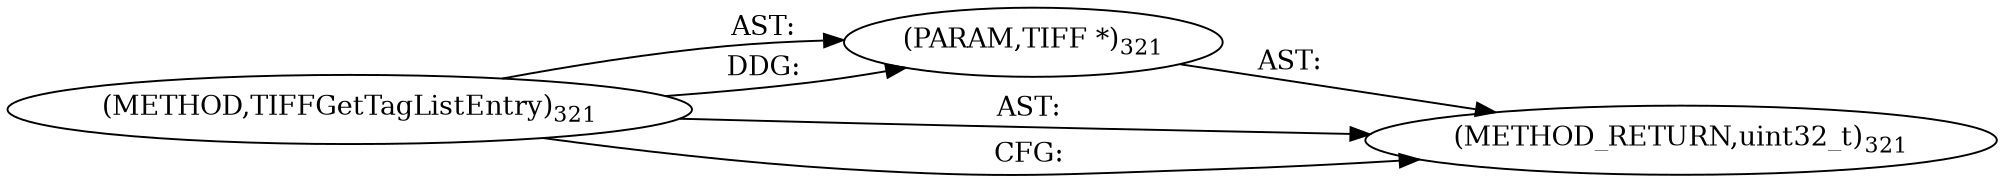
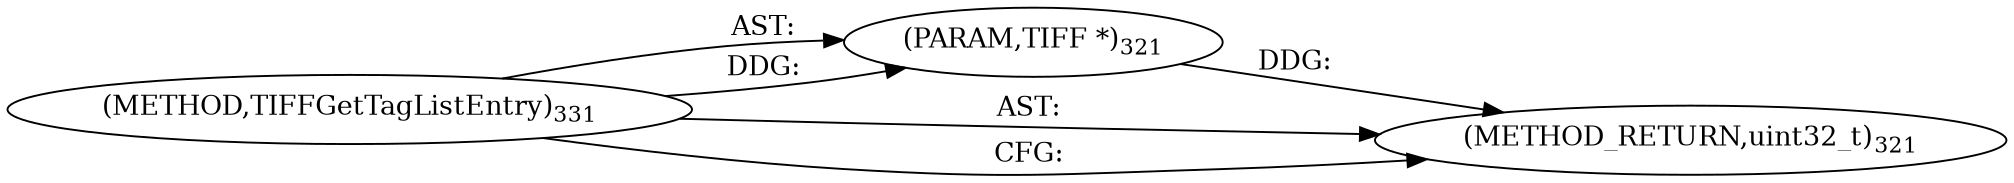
edge "(PARAM,TIFF *)" -> "(METHOD_RETURN,uint32_t)": label "AST: " -> "DDG: "
node "(METHOD,TIFFGetTagListEntry)": text "321" -> "331"
